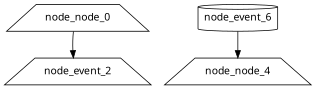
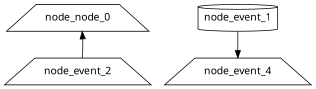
node "node_event_6": label "node_event_6" -> "node_event_1"
edge "node_node_0" -> "node_event_2": reversed
node "node_node_4": label "node_node_4" -> "node_event_4"
